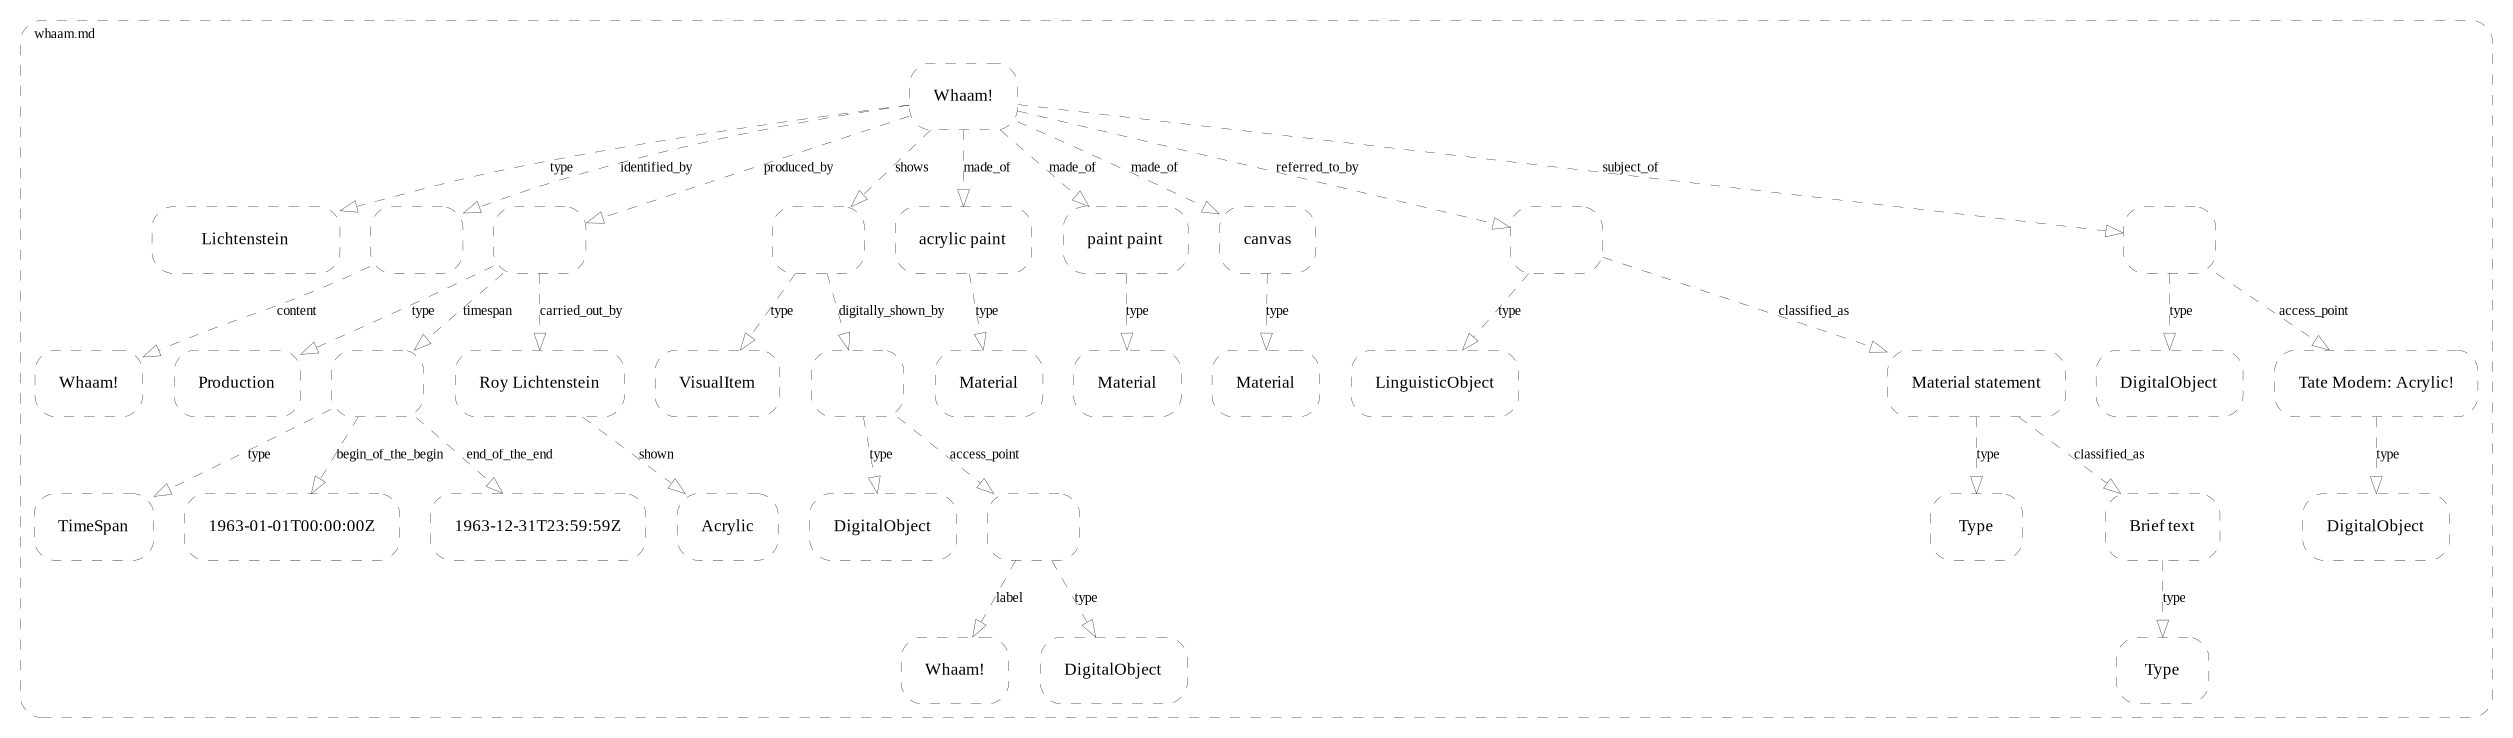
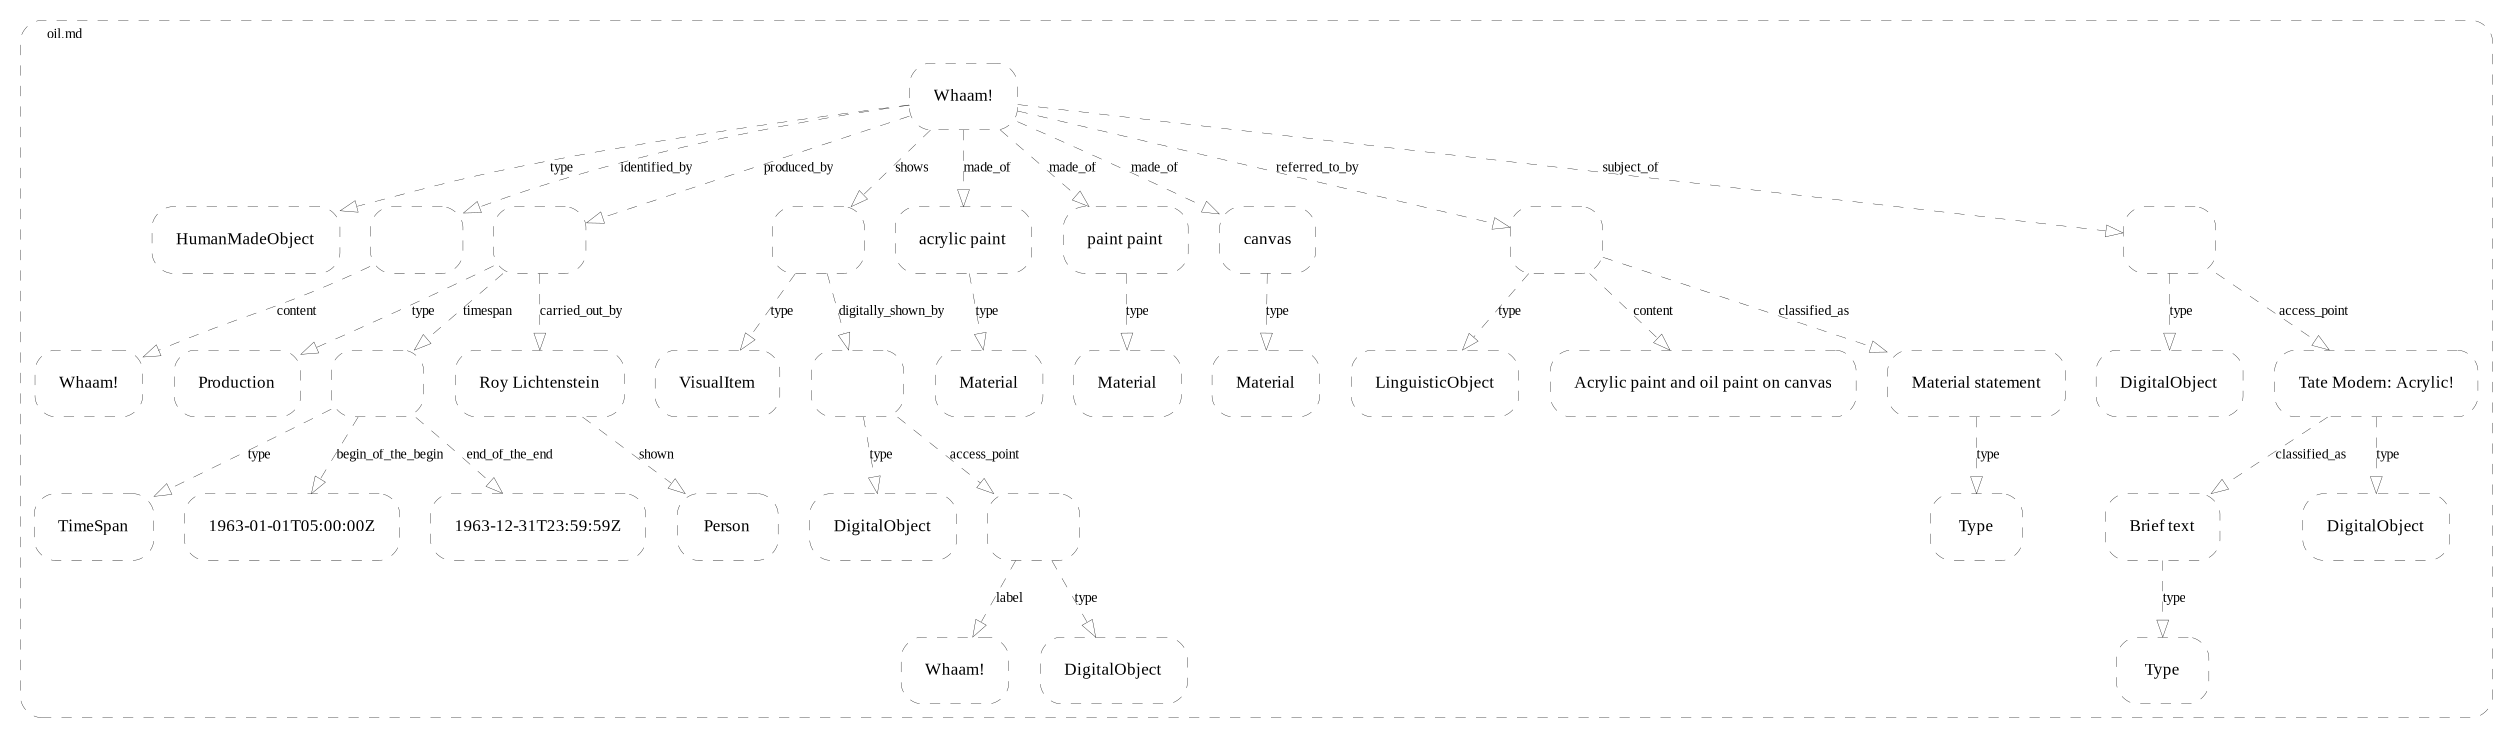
cluster "whaam.md": label "whaam.md" -> "oil.md"
node "Lichtenstein": label "Lichtenstein" -> "HumanMadeObject"
node "Acrylic paint and oil paint on canvas": added
edge "Material statement" -> "Brief text": now "Tate Modern: Acrylic!" -> "Brief text"
node "1963-01-01T00:00:00Z": label "1963-01-01T00:00:00Z" -> "1963-01-01T05:00:00Z"
node "Acrylic": label "Acrylic" -> "Person"
